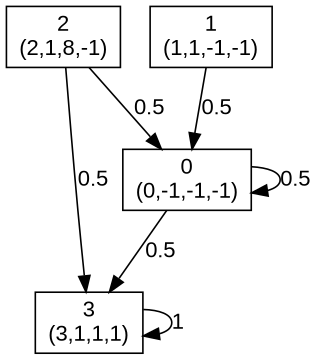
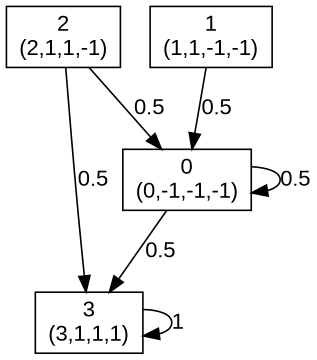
node "2 (2,1,8,-1)": label "2 (2,1,8,-1)" -> "2 (2,1,1,-1)"
